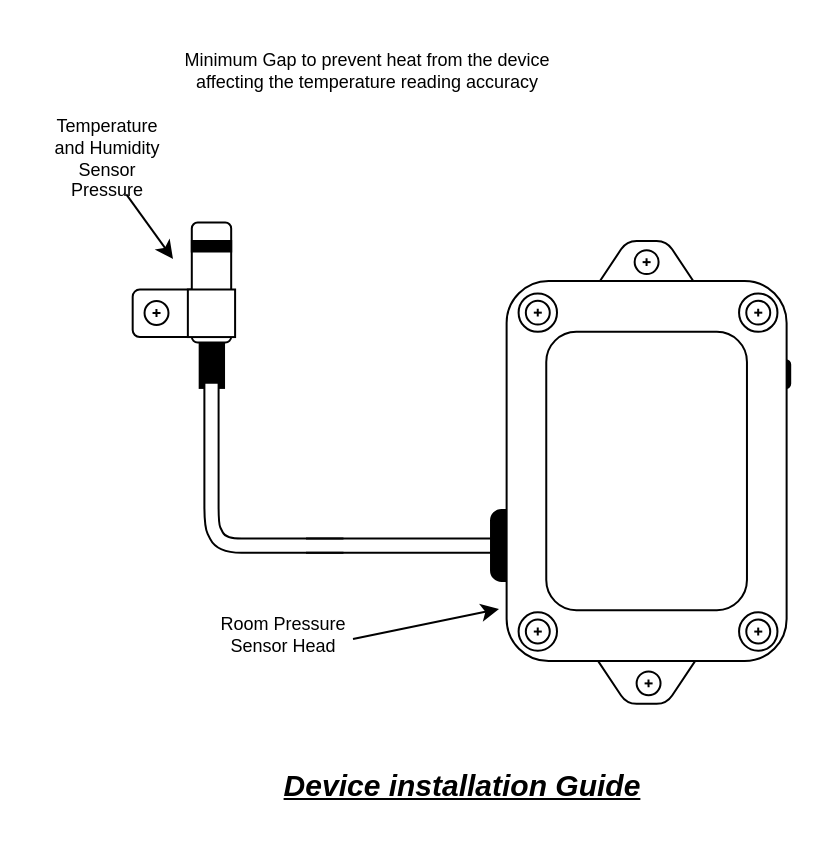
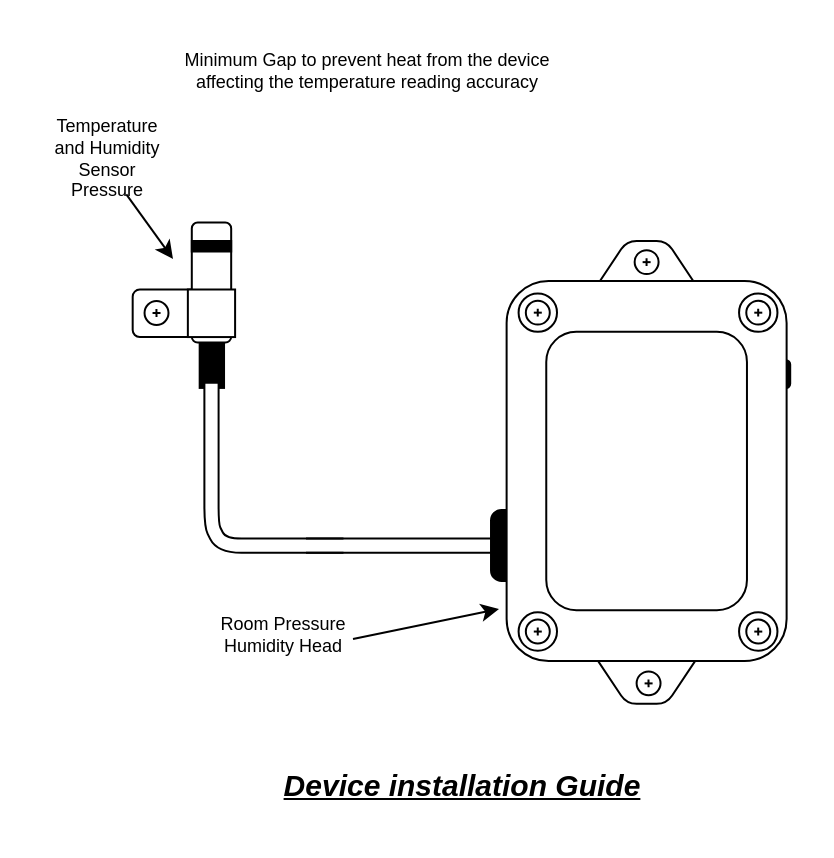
node "Room Pressure Sensor Head": label "Room Pressure Sensor Head" -> "Room Pressure Humidity Head"
